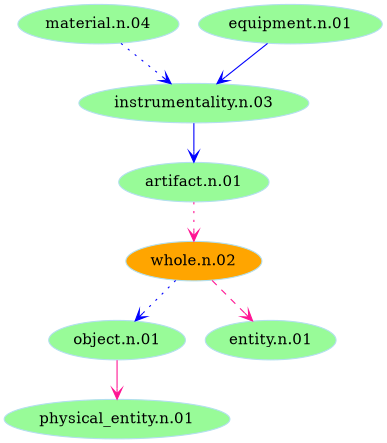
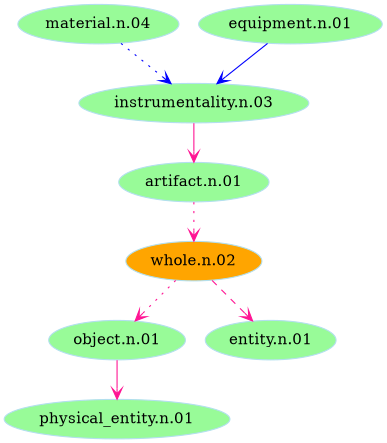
edge "instrumentality.n.03" -> "artifact.n.01": color blue -> deeppink
edge "whole.n.02" -> "object.n.01": color blue -> deeppink
